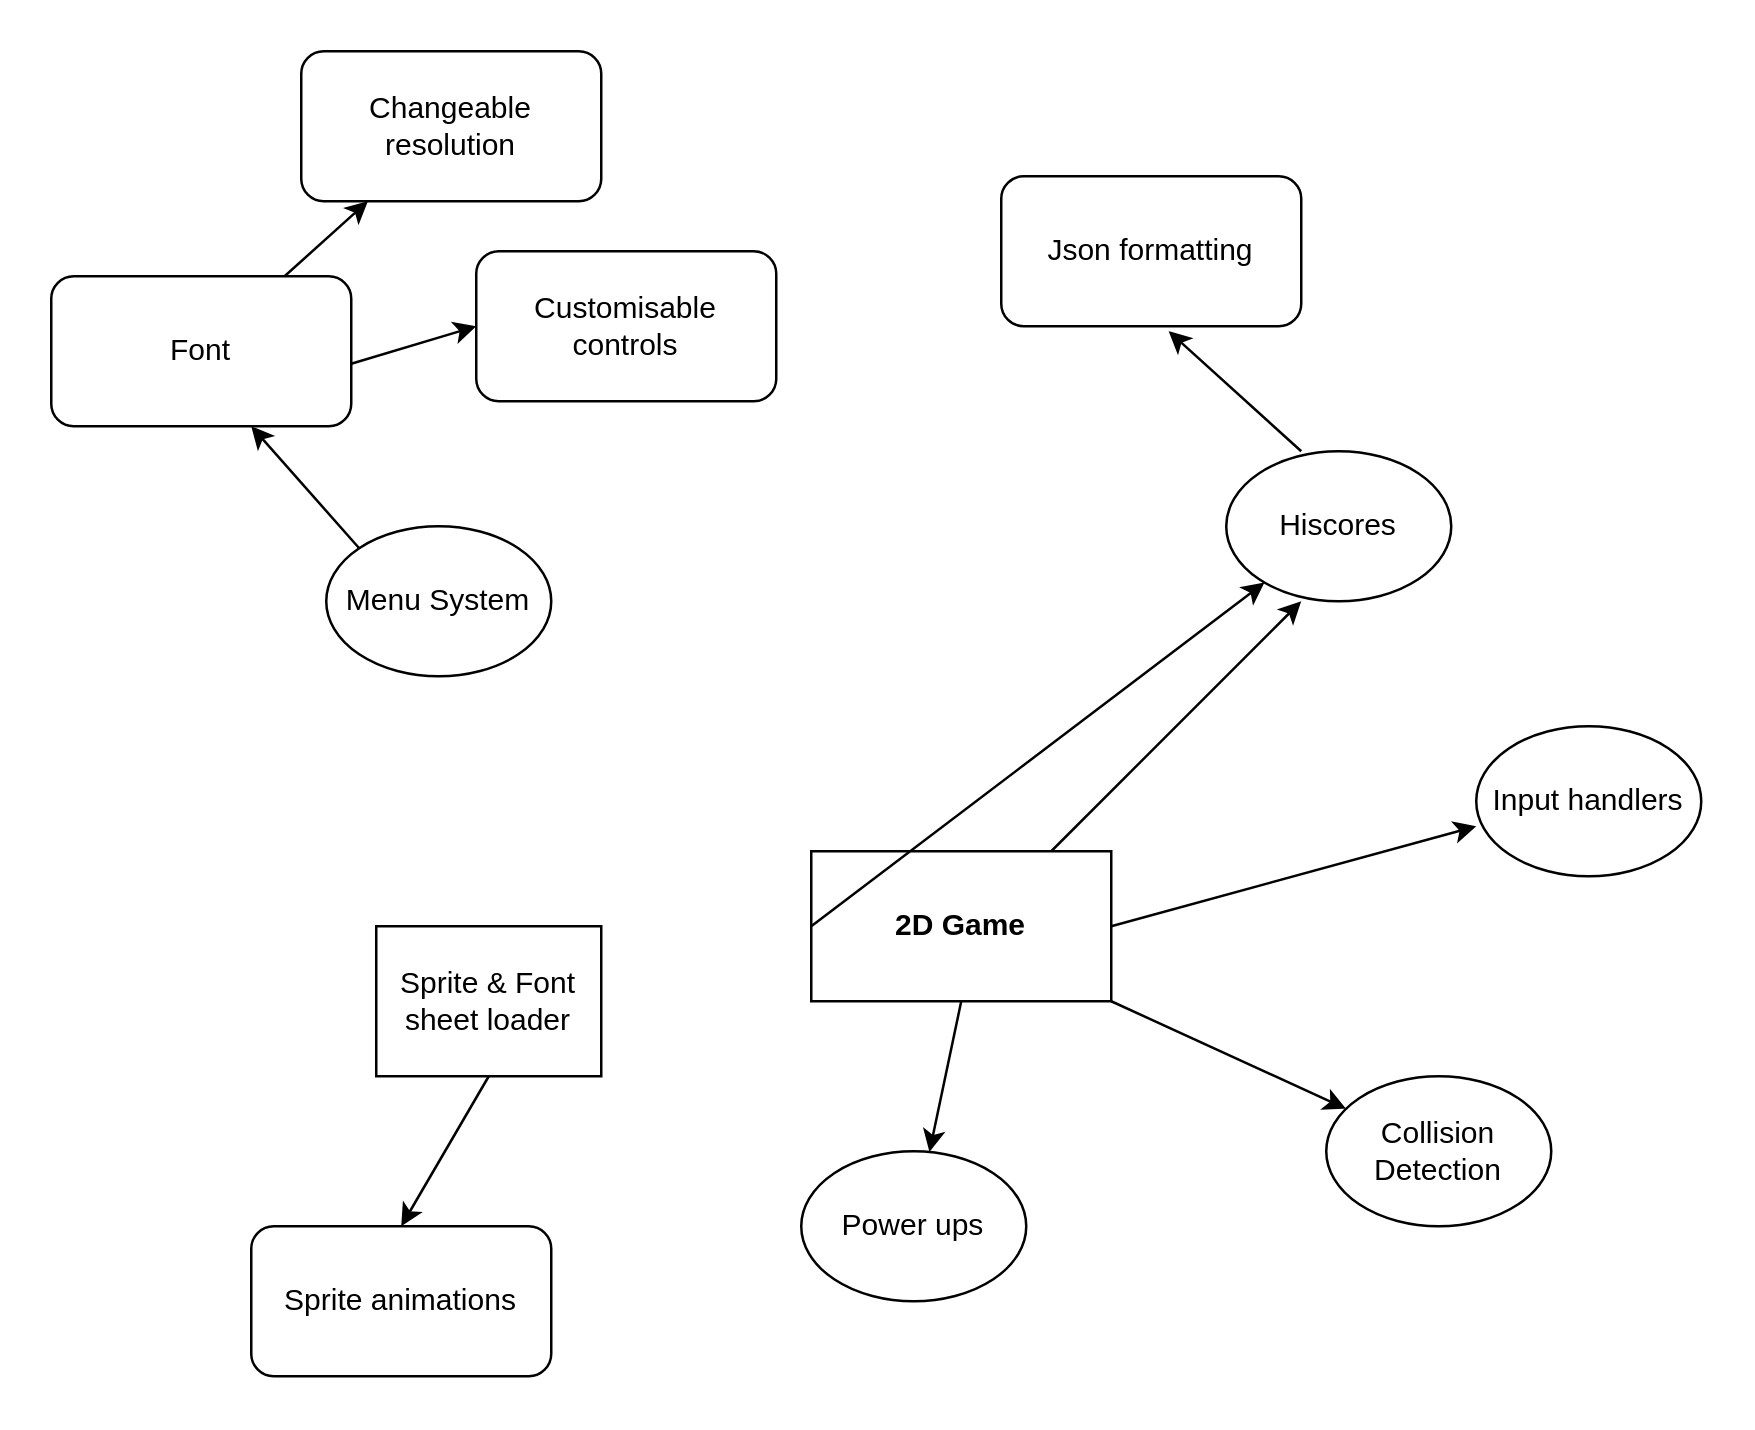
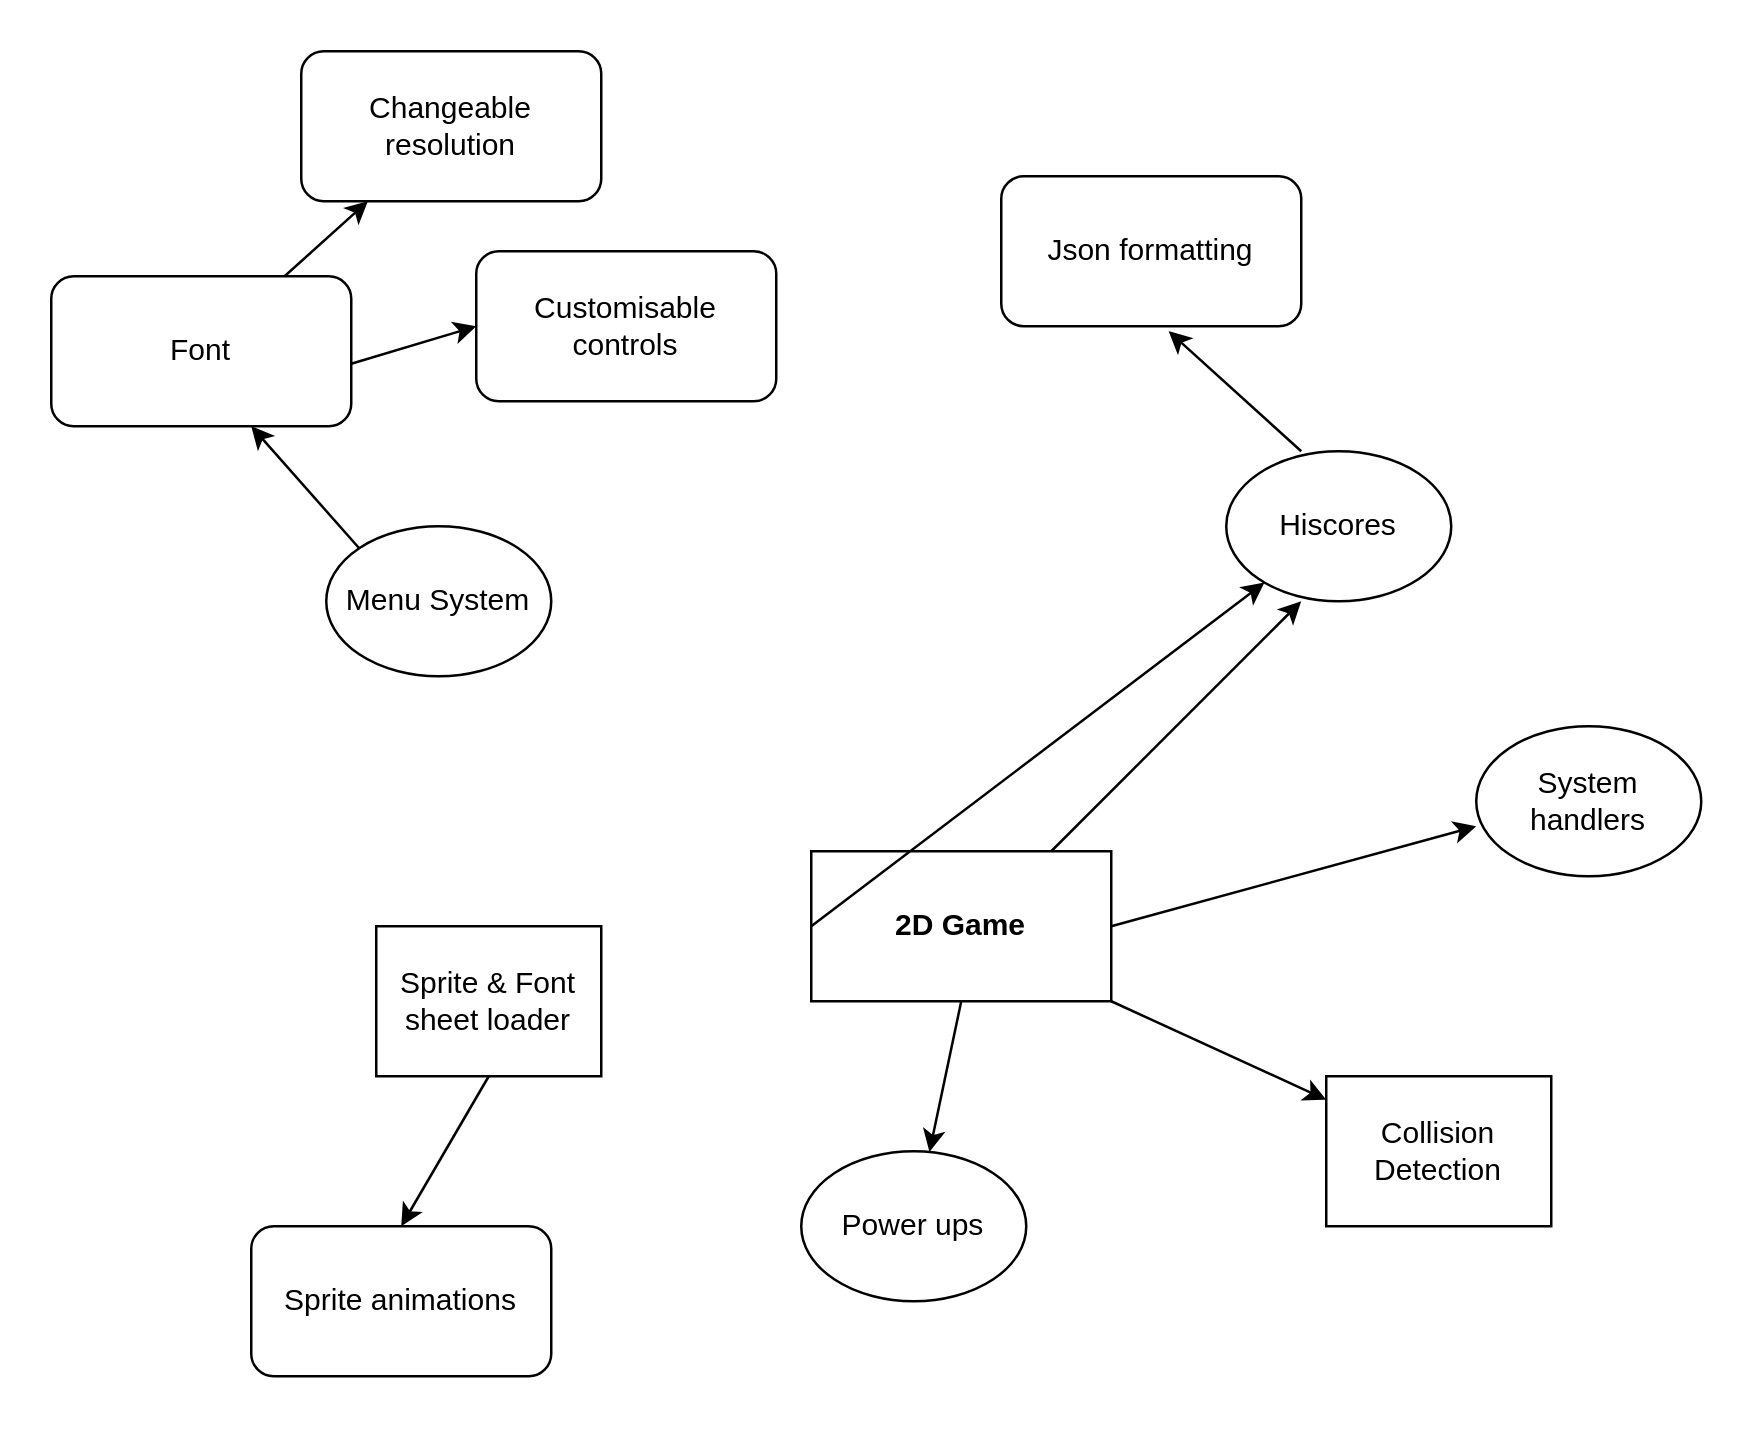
node "Input handlers": label "Input handlers" -> "System handlers"
node "Collision Detection": shape ellipse -> rectangle
